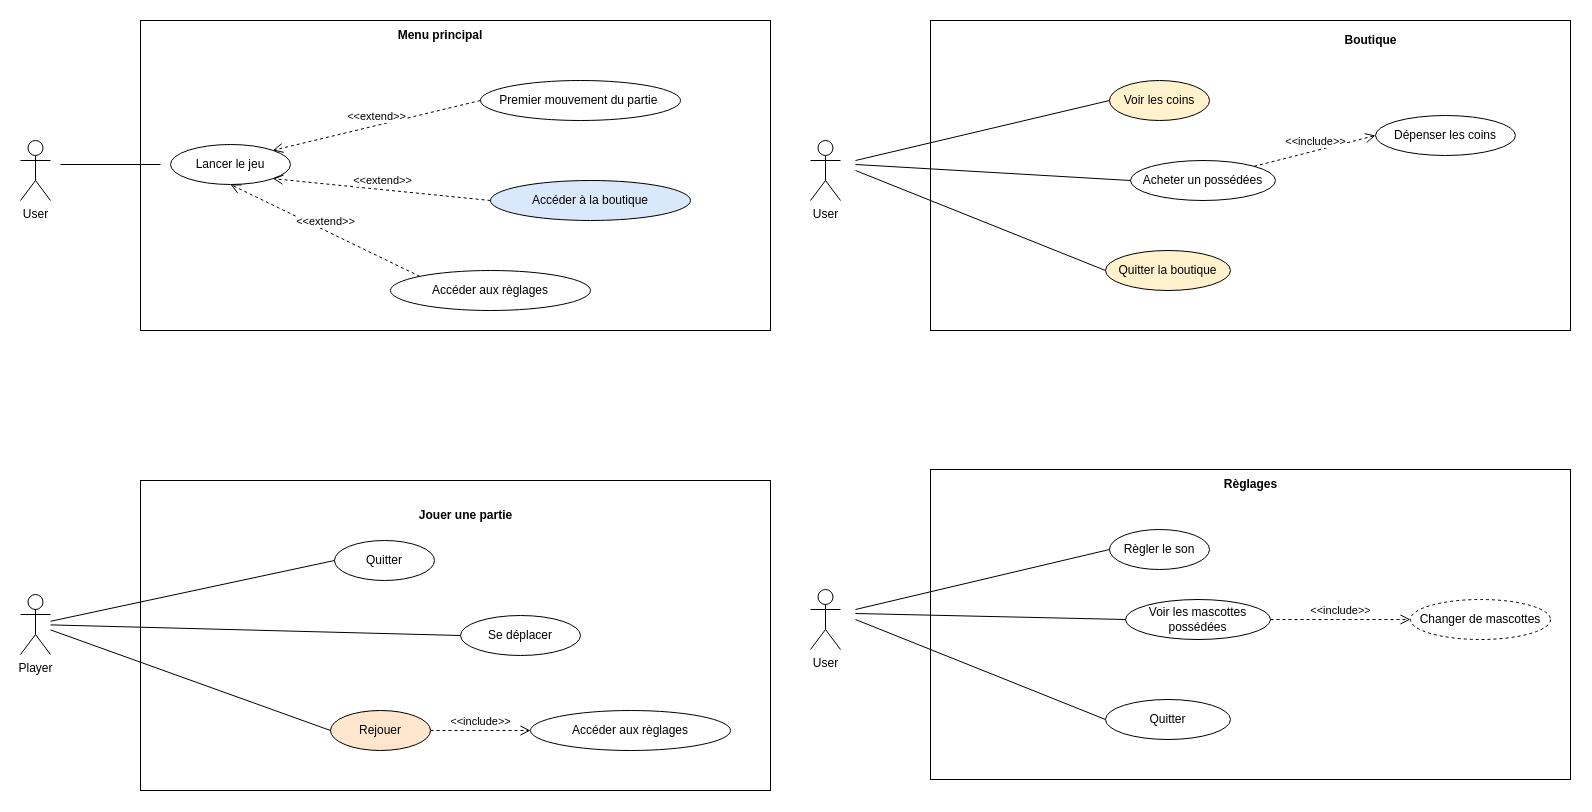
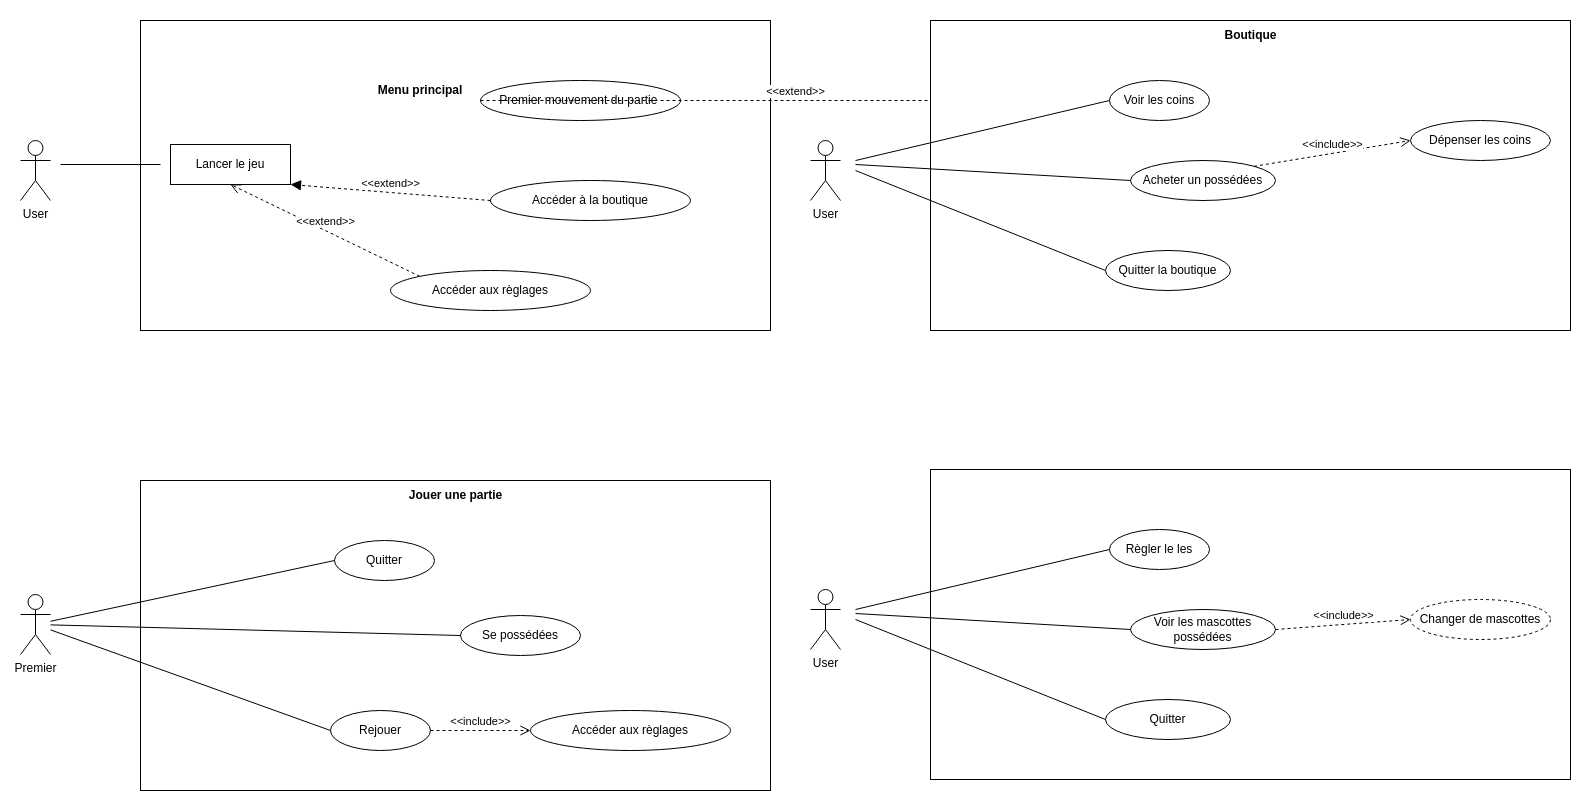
node "Menu principal": moved (441, 36) -> (421, 91)
node "Boutique": moved (1371, 41) -> (1251, 36)
node "Voir les coins": fillcolor #fff2cc -> #ffffff
edge "Premier mouvement du partie" -> "Lancer le jeu": now "Premier mouvement du partie" -> "Voir les coins"
node "Dépenser les coins": moved (1446, 136) -> (1481, 141)
node "Lancer le jeu": shape ellipse -> rectangle
edge "Accéder à la boutique" -> "Lancer le jeu": arrowhead open -> block
node "Accéder à la boutique": fillcolor #dae8fc -> #ffffff
node "Quitter la boutique": fillcolor #fff2cc -> #ffffff
node "Règlages": removed
node "Jouer une partie": moved (466, 516) -> (456, 496)
node "Règler le son": label "Règler le son" -> "Règler le les"
node "Voir les mascottes possédées": moved (1198, 620) -> (1203, 630)
node "Se déplacer": label "Se déplacer" -> "Se possédées"
node "Player": label "Player" -> "Premier"
node "Rejouer": fillcolor #ffe6cc -> #ffffff
